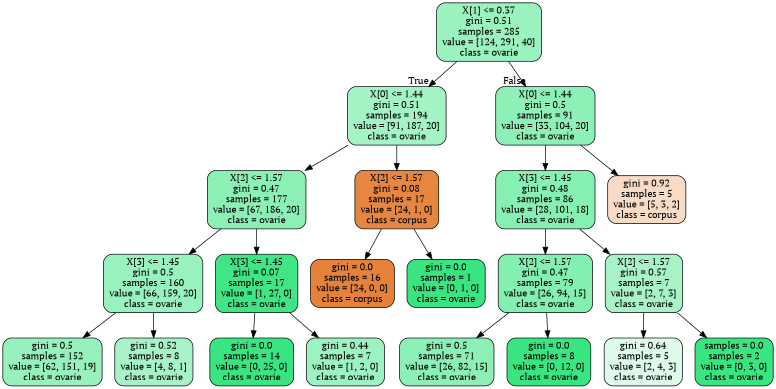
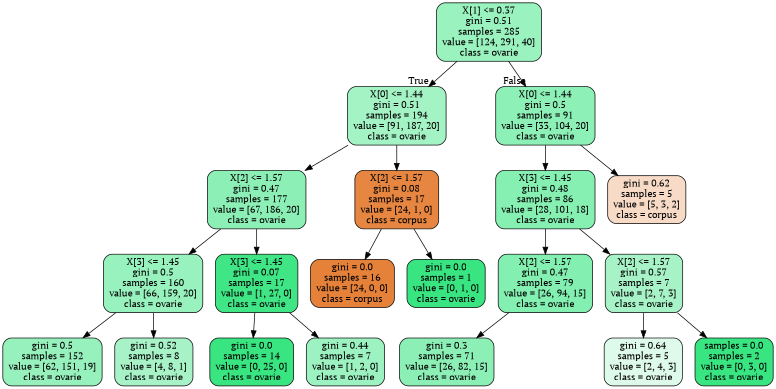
node "gini = 0.92 samples = 5 value = [5, 3, 2] class = corpus": label "gini = 0.92 samples = 5 value = [5, 3, 2] class = corpus" -> "gini = 0.62 samples = 5 value = [5, 3, 2] class = corpus"
node "gini = 0.5 samples = 71 value = [26, 82, 15] class = ovarie": label "gini = 0.5 samples = 71 value = [26, 82, 15] class = ovarie" -> "gini = 0.3 samples = 71 value = [26, 82, 15] class = ovarie"
node "gini = 0.0 samples = 8 value = [0, 12, 0] class = ovarie": removed
